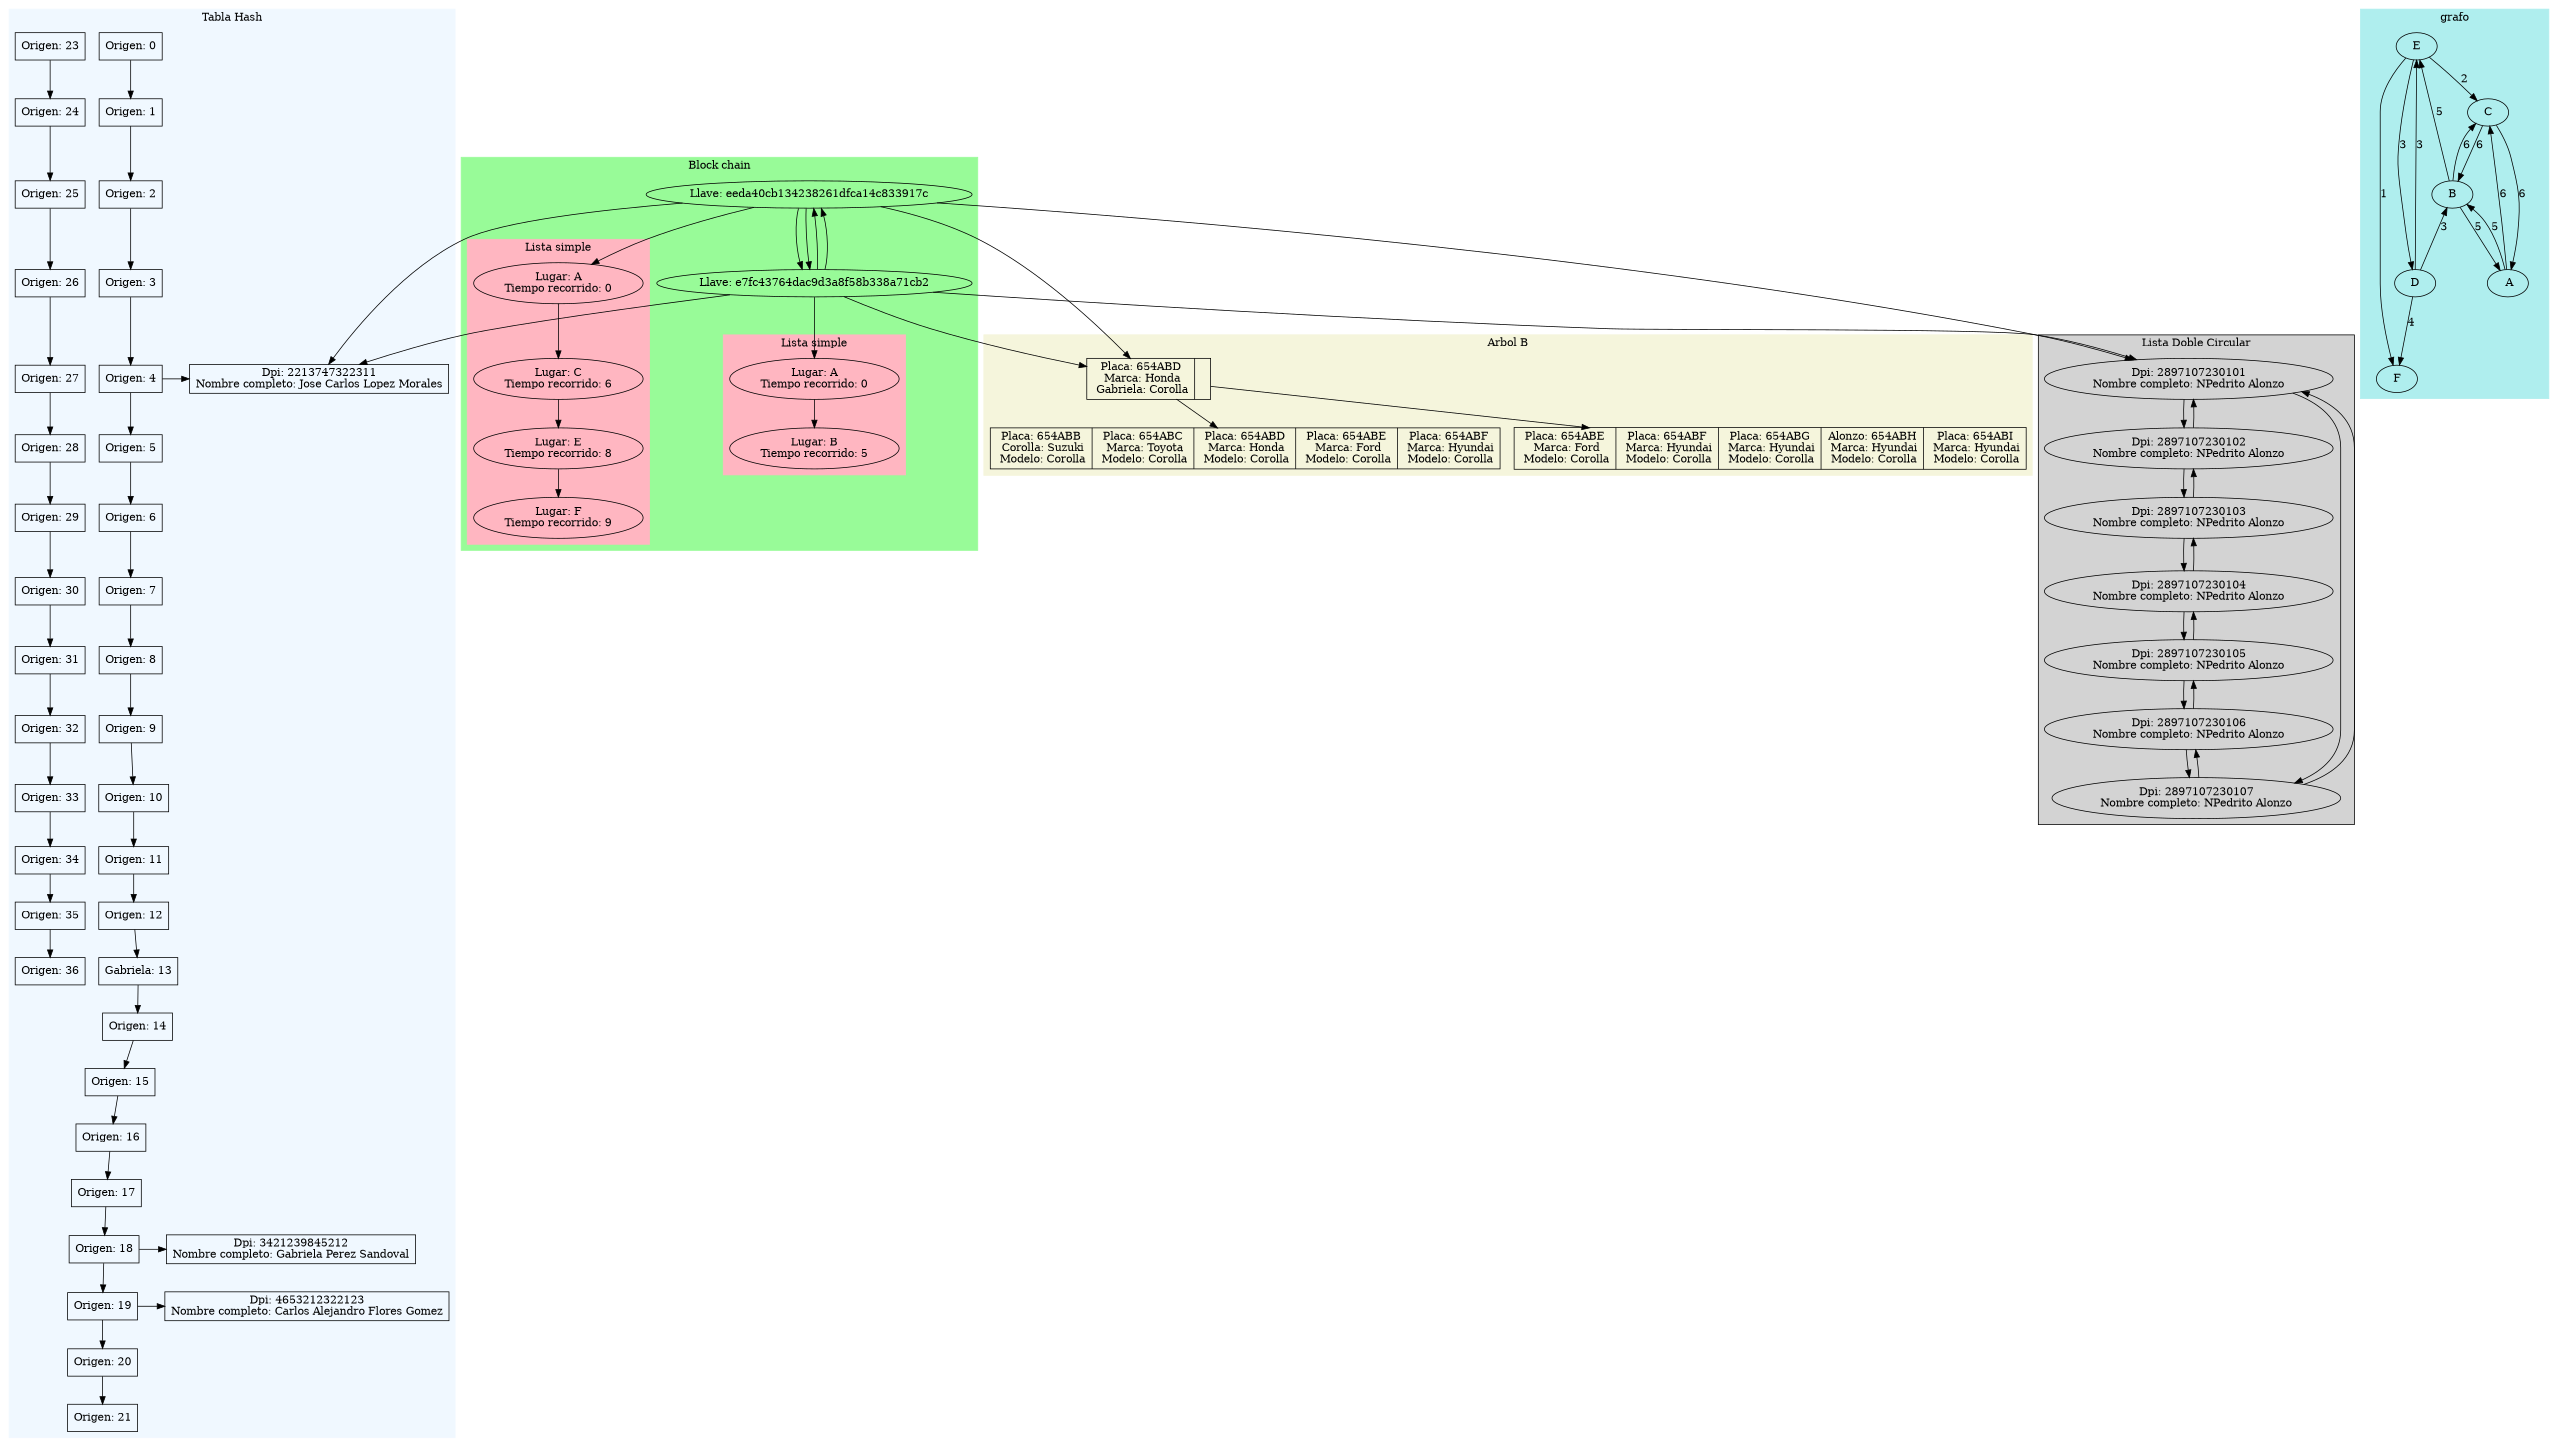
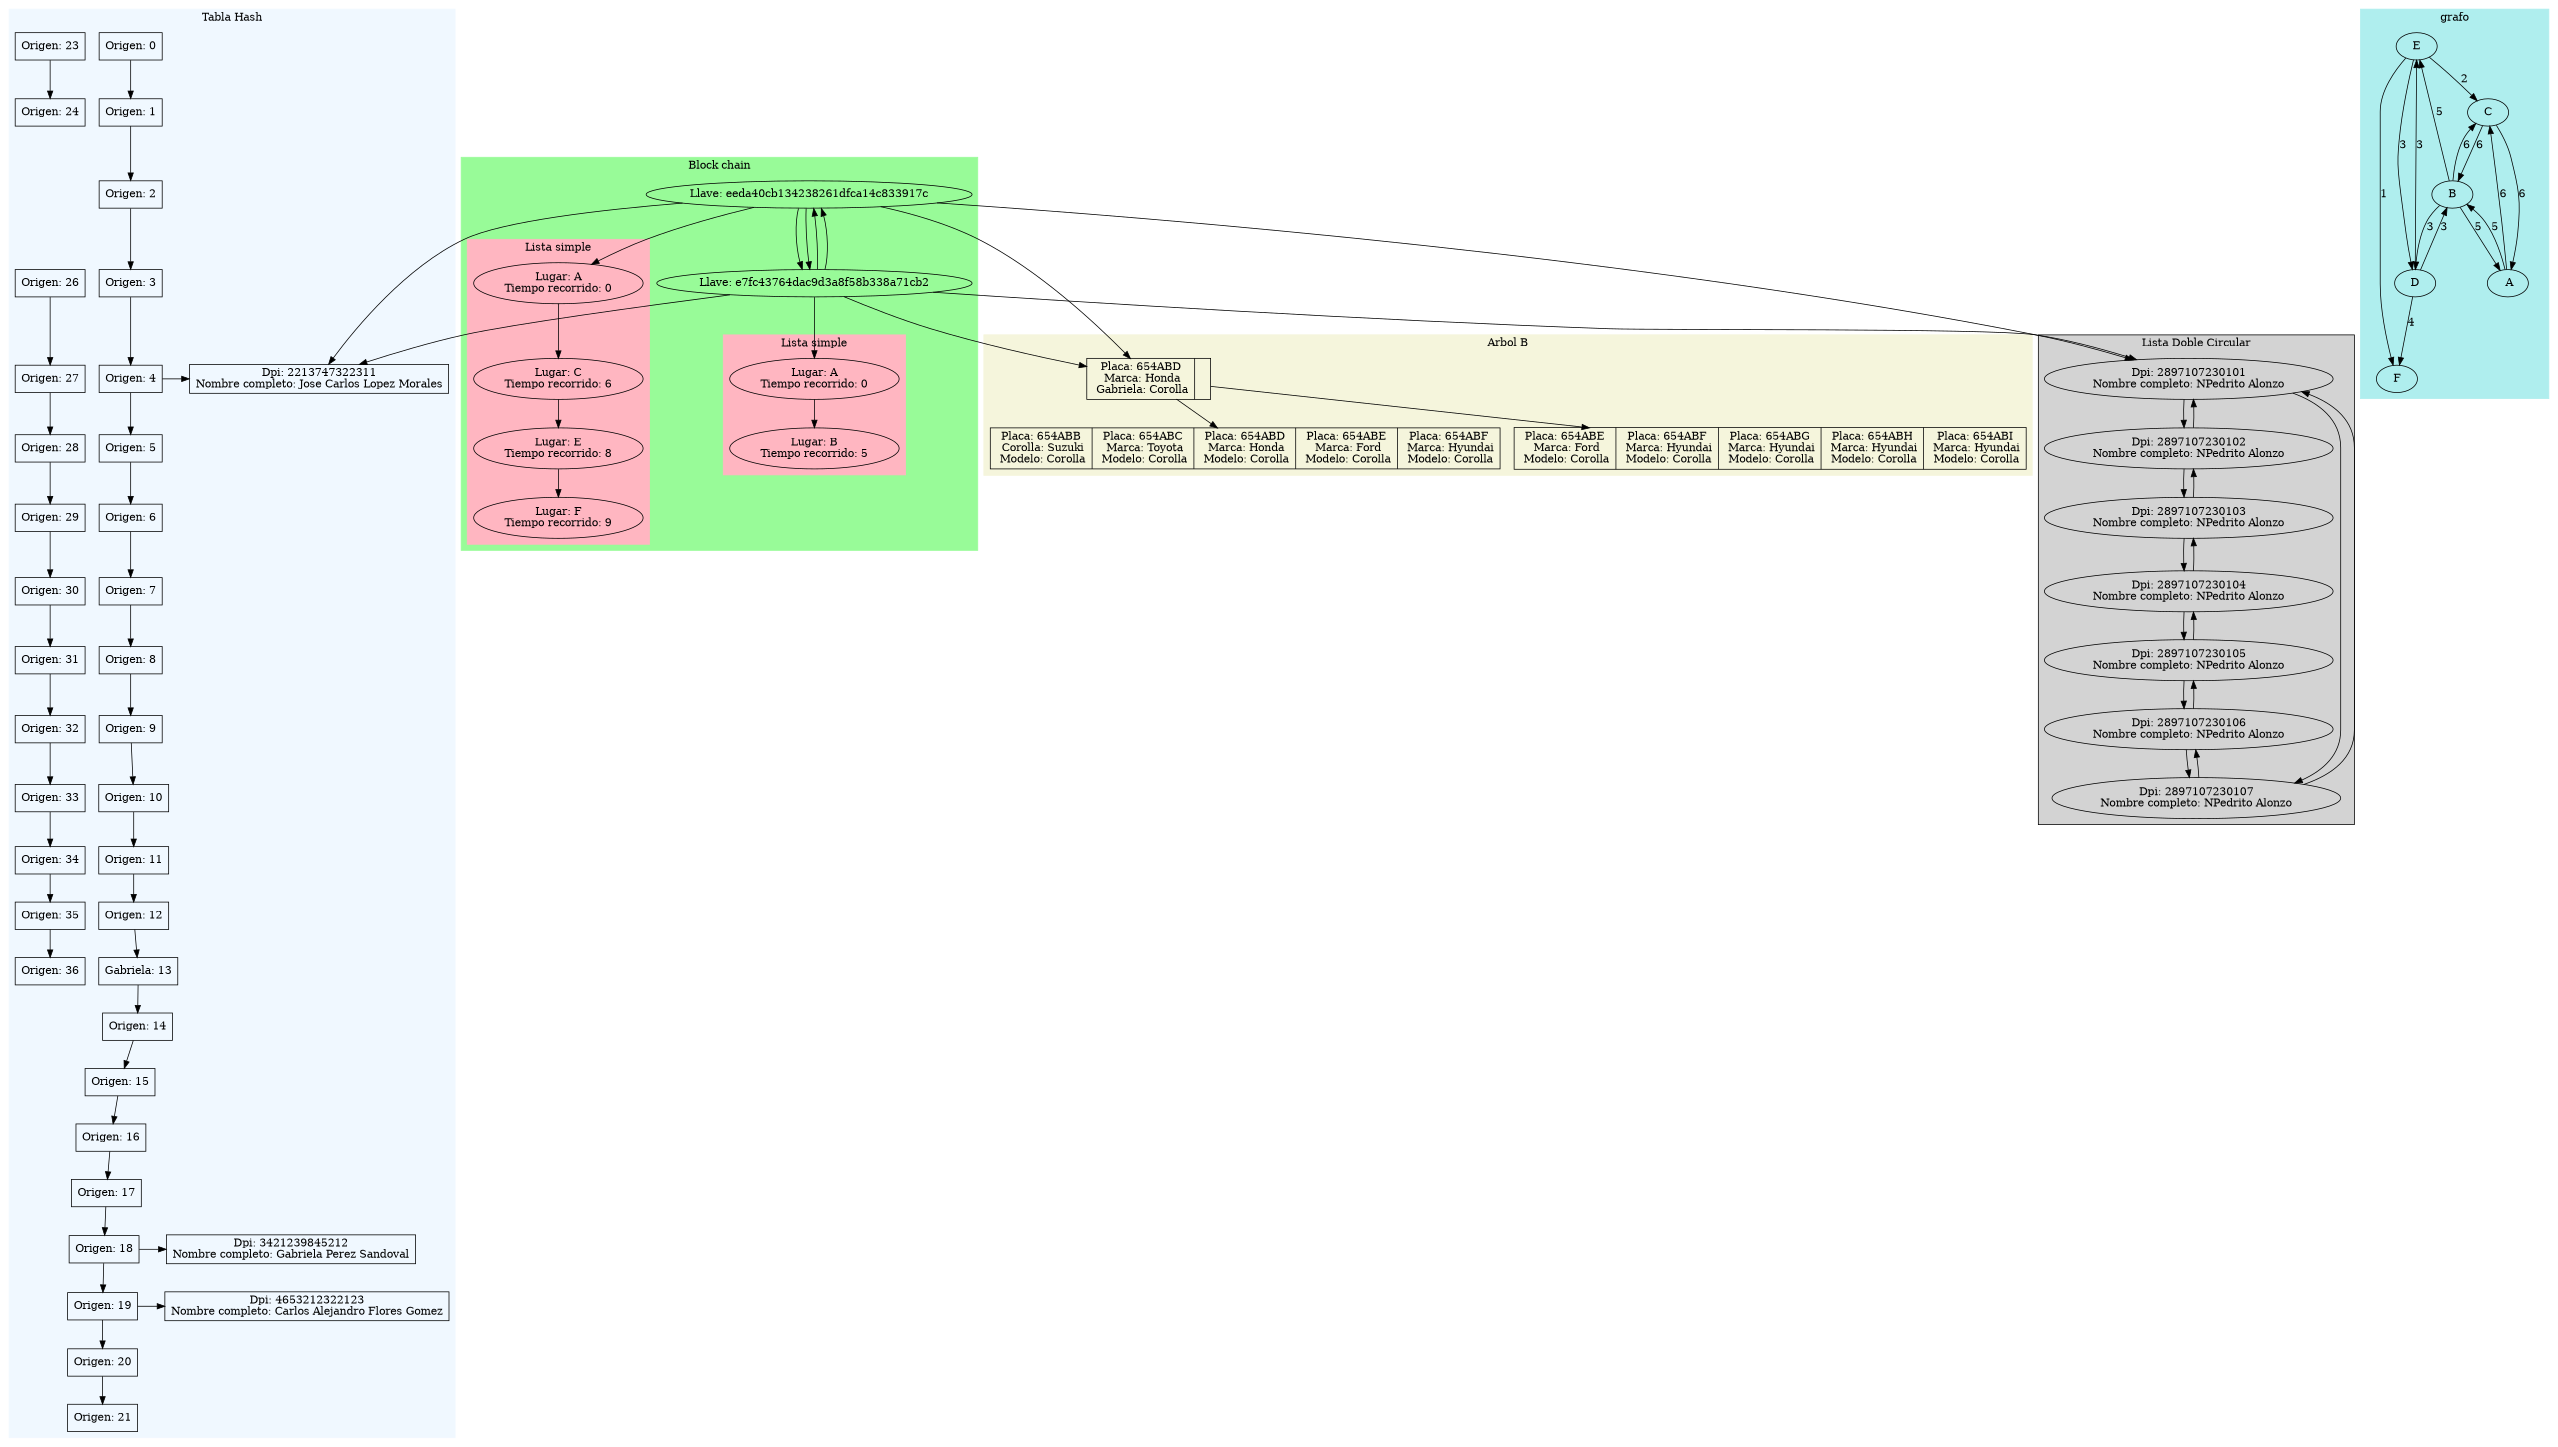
node "Origen: 25": removed
edge "B" -> "D": added, label "3"
node "Placa: 654ABE": text "Alonzo: 654ABH" -> "Placa: 654ABH"
